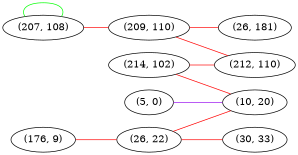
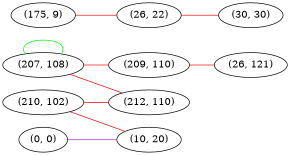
node "(26, 181)": label "(26, 181)" -> "(26, 121)"
edge "(209, 110)" -- "(212, 110)": now "(207, 108)" -- "(212, 110)"
node "(214, 102)": label "(214, 102)" -> "(210, 102)"
node "(5, 0)": label "(5, 0)" -> "(0, 0)"
edge "(10, 20)" -- "(26, 22)": removed
node "(176, 9)": label "(176, 9)" -> "(175, 9)"
node "(30, 33)": label "(30, 33)" -> "(30, 30)"
